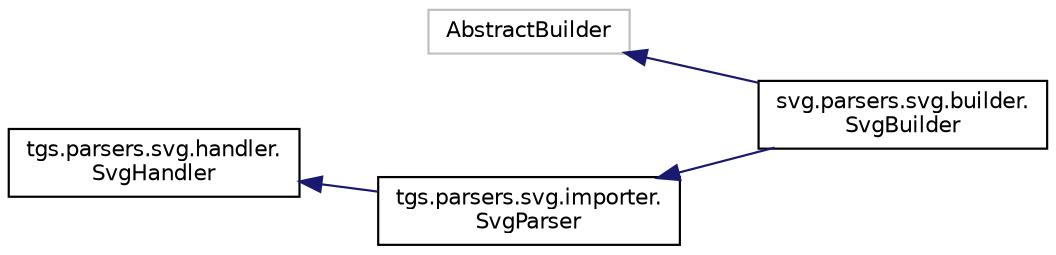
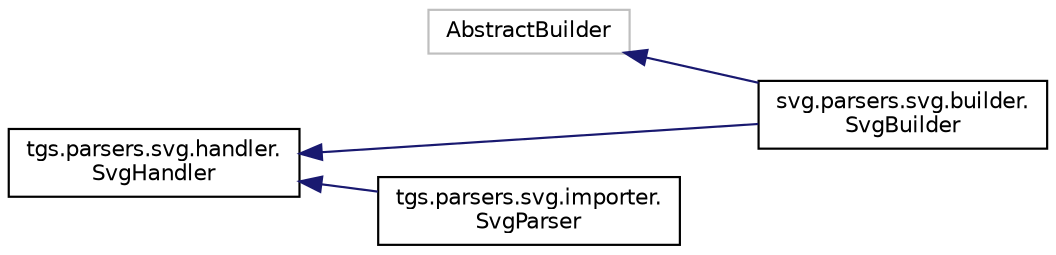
edge "svg.parsers.svg.builder. SvgBuilder" -> "tgs.parsers.svg.importer. SvgParser": now "svg.parsers.svg.builder. SvgBuilder" -> "tgs.parsers.svg.handler. SvgHandler"
